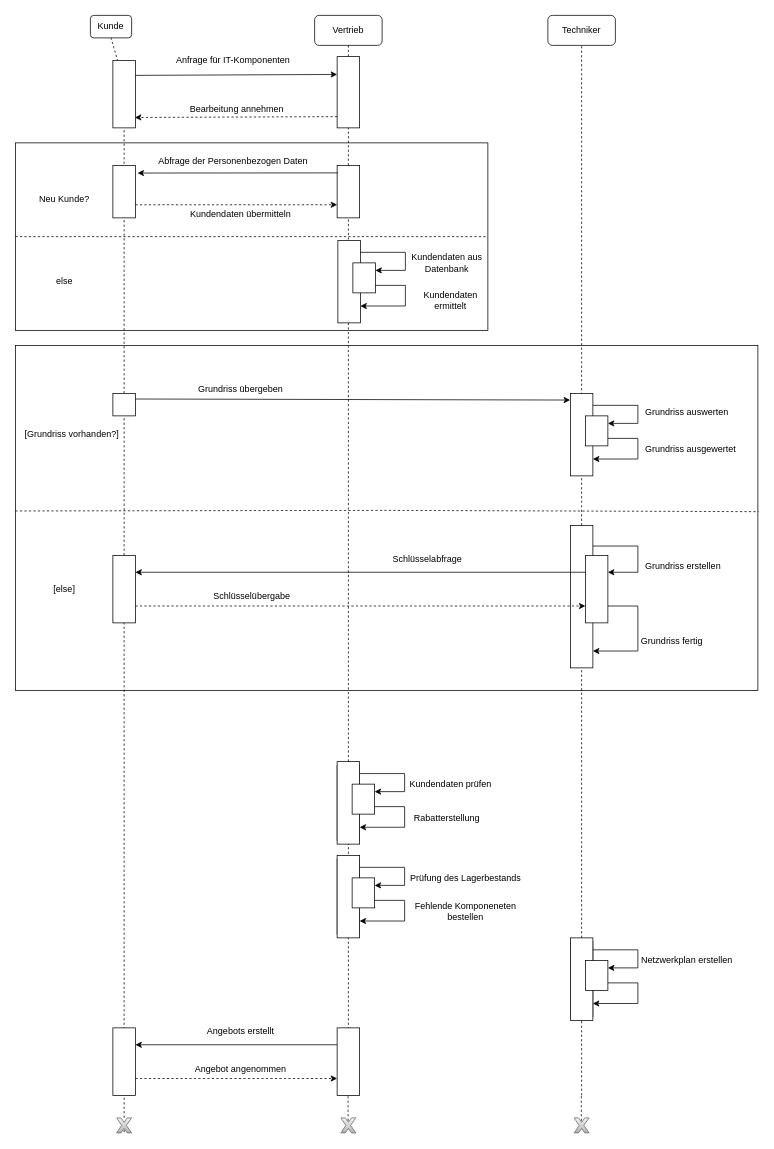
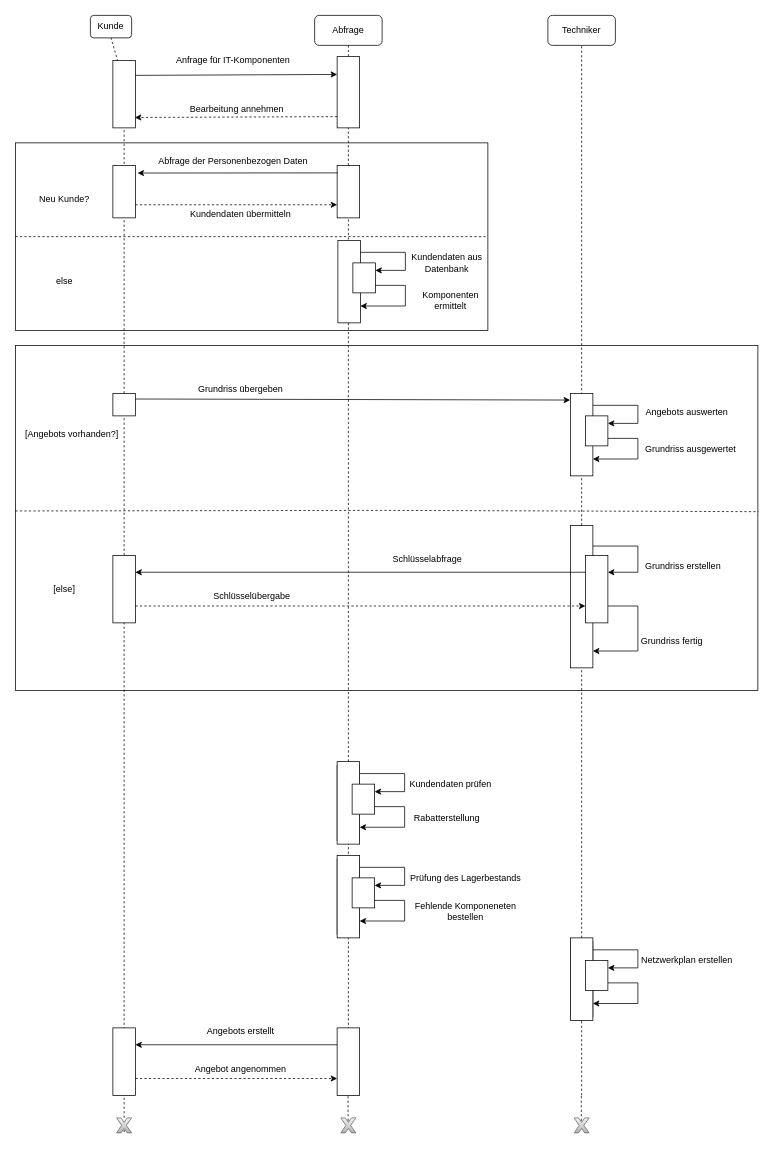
node "Vertrieb": label "Vertrieb" -> "Abfrage"
node "Kundendaten ermittelt": label "Kundendaten ermittelt" -> "Komponenten ermittelt"
node "Grundriss auswerten": label "Grundriss auswerten" -> "Angebots auswerten"
node "[Grundriss vorhanden?]": label "[Grundriss vorhanden?]" -> "[Angebots vorhanden?]"
